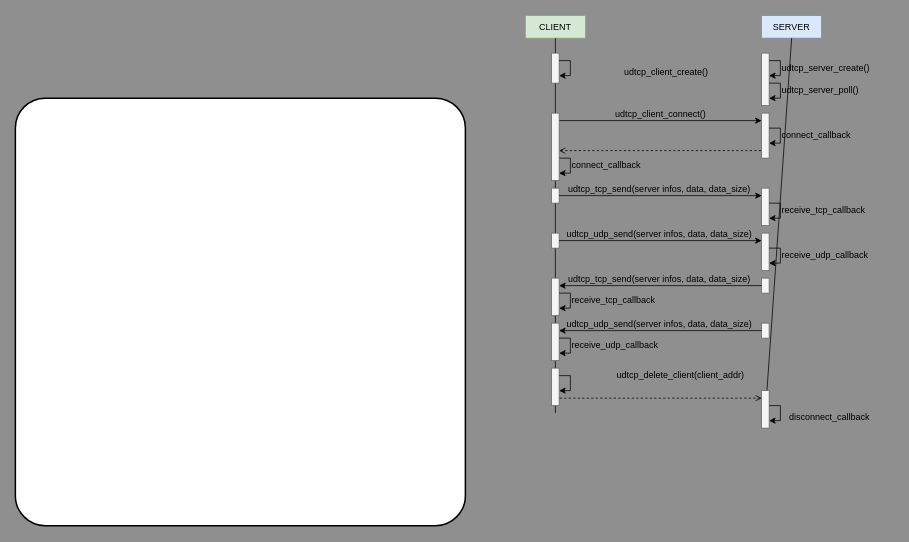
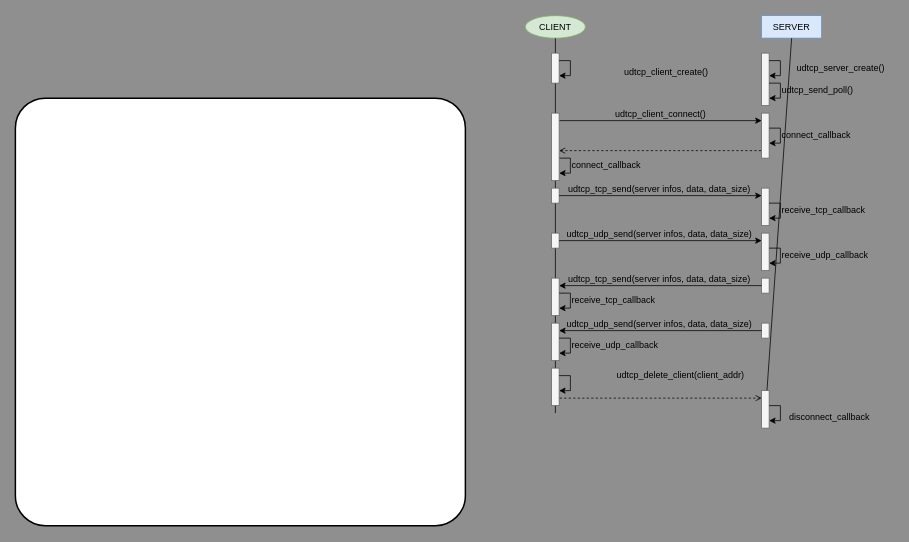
node "CLIENT": shape rectangle -> ellipse
node "udtcp_server_create()": moved (833, 68) -> (848, 68)
node "udtcp_server_poll()": label "udtcp_server_poll()" -> "udtcp_send_poll()"
